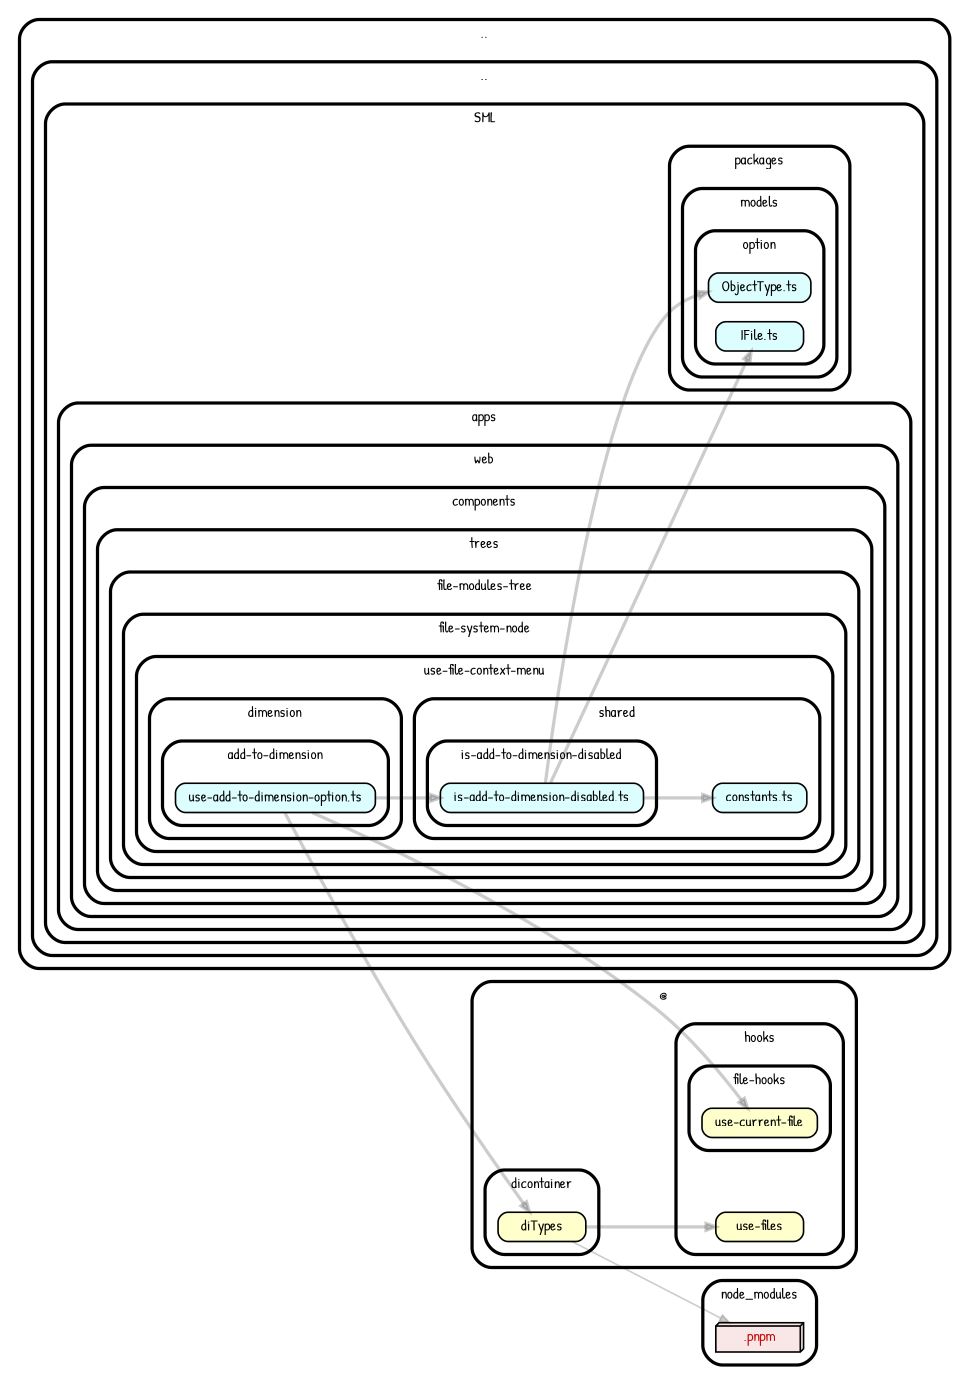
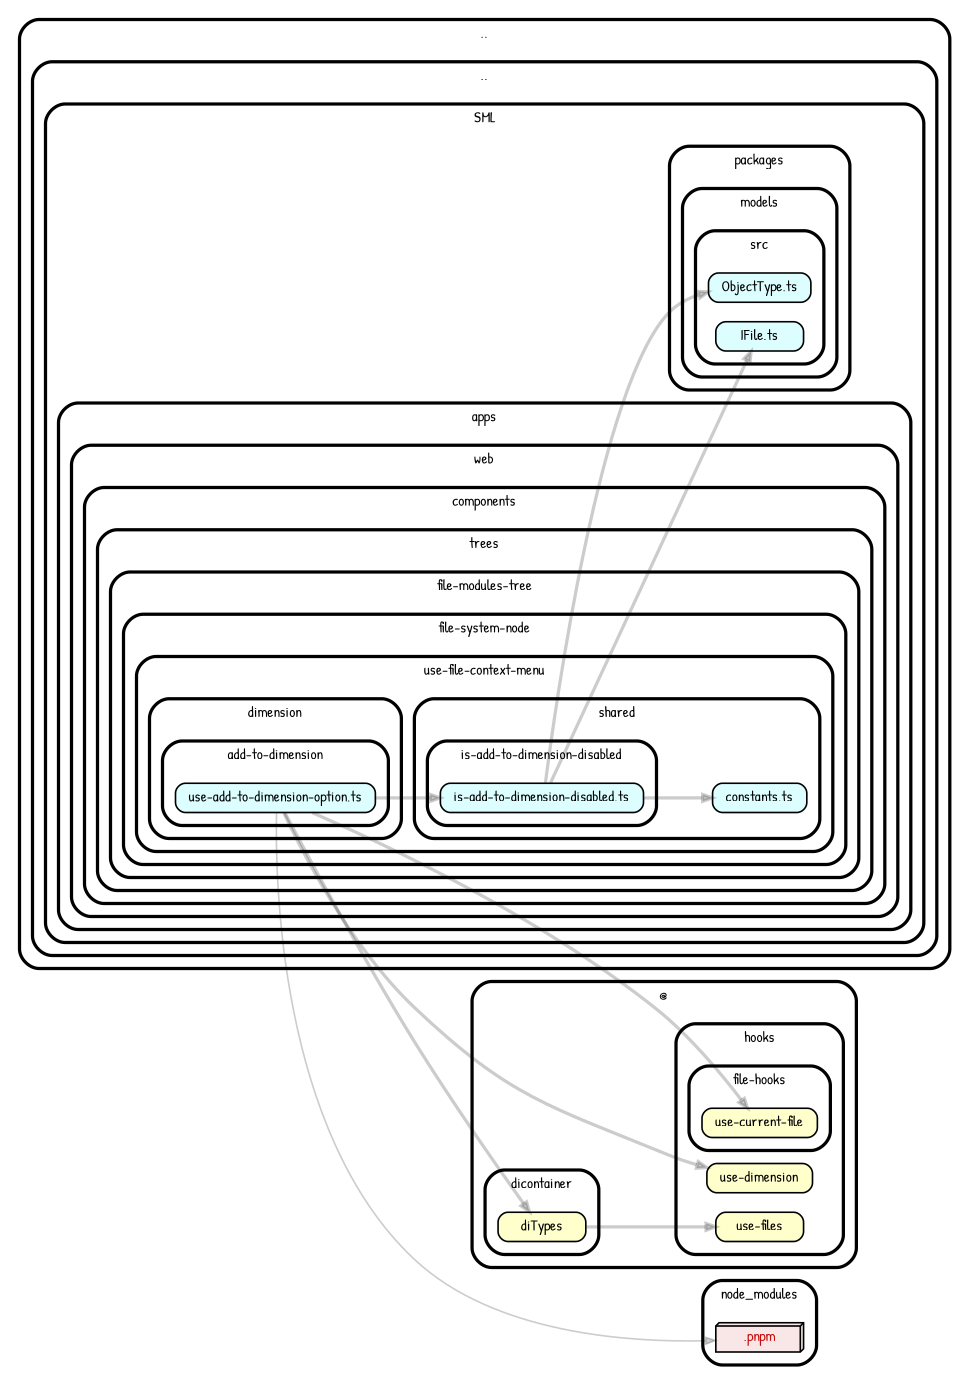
cluster "option": label "option" -> "src"
node "use-dimension": added
edge "diTypes" -> ".pnpm": now "use-add-to-dimension-option.ts" -> ".pnpm"
